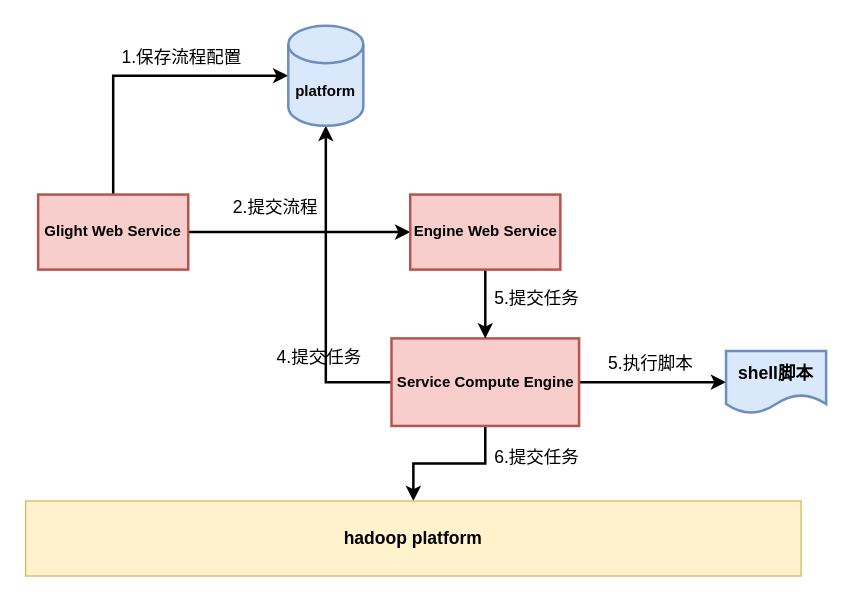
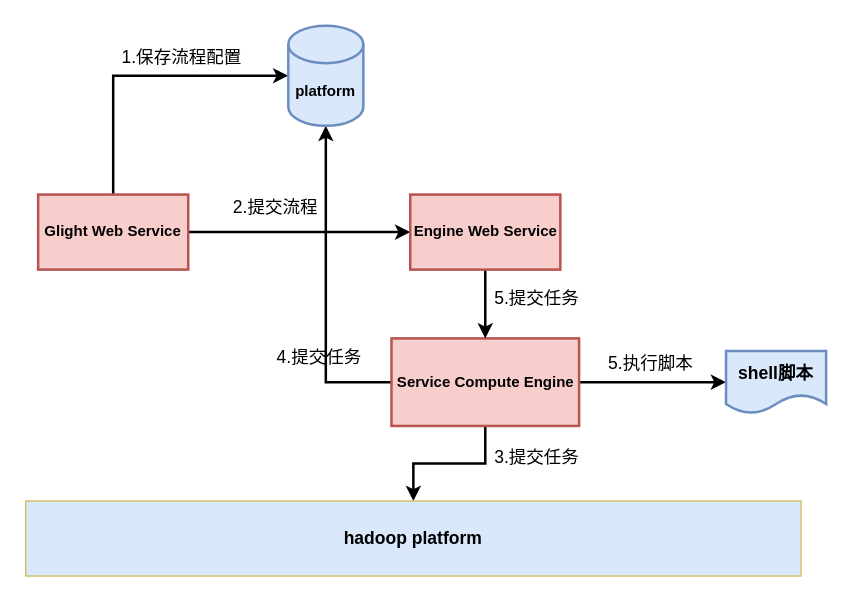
node "6.提交任务": label "6.提交任务" -> "3.提交任务"
node "hadoop platform": fillcolor #fff2cc -> #dae8fc
